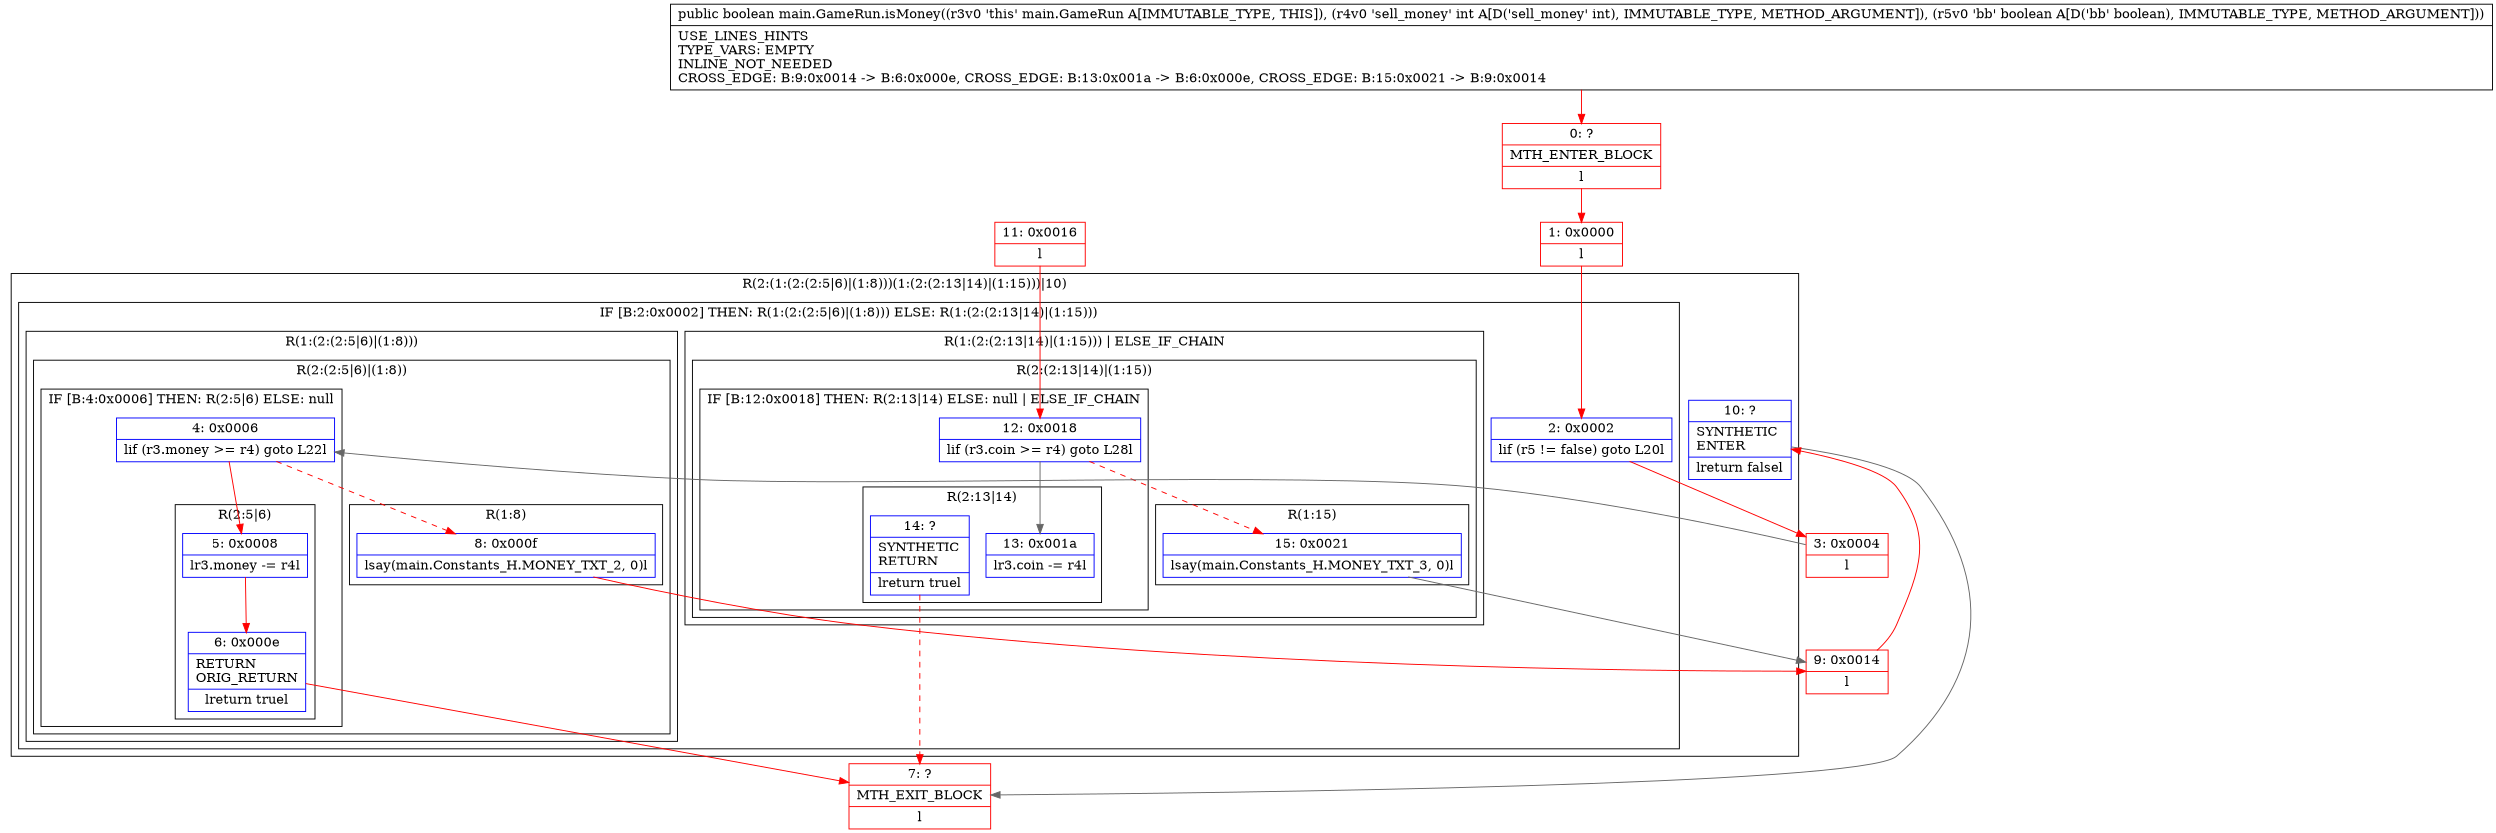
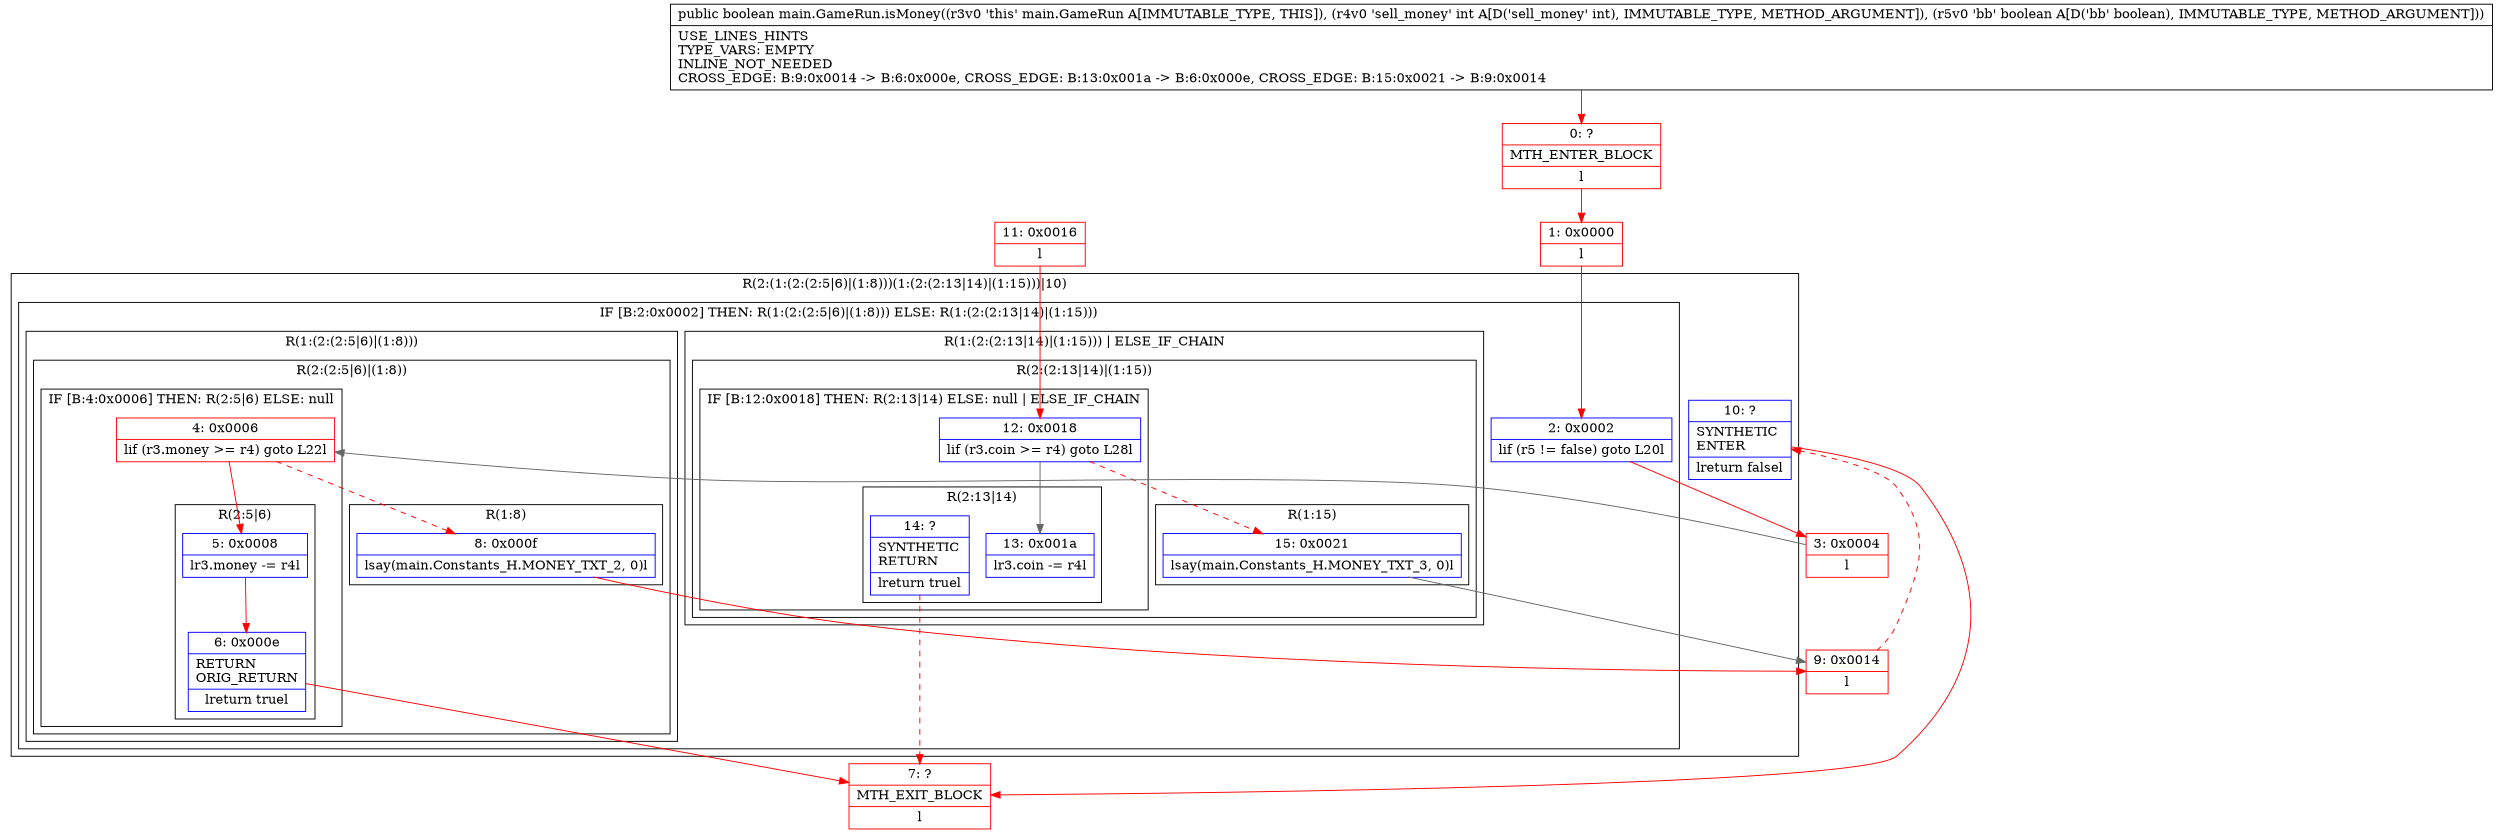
node "4: 0x0006": color blue -> red
edge "9: 0x0014" -> "10: ?": style solid -> dashed
edge "10: ?" -> "7: ?": color gray40 -> red
